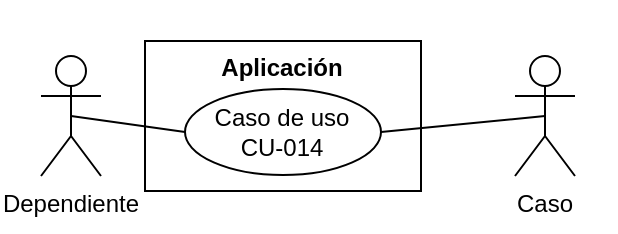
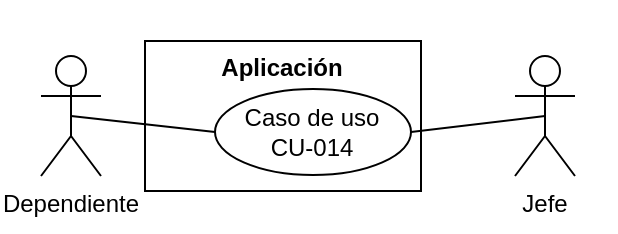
node "Caso de uso CU-014": moved (283, 132) -> (313, 132)
node "Caso": label "Caso" -> "Jefe"
